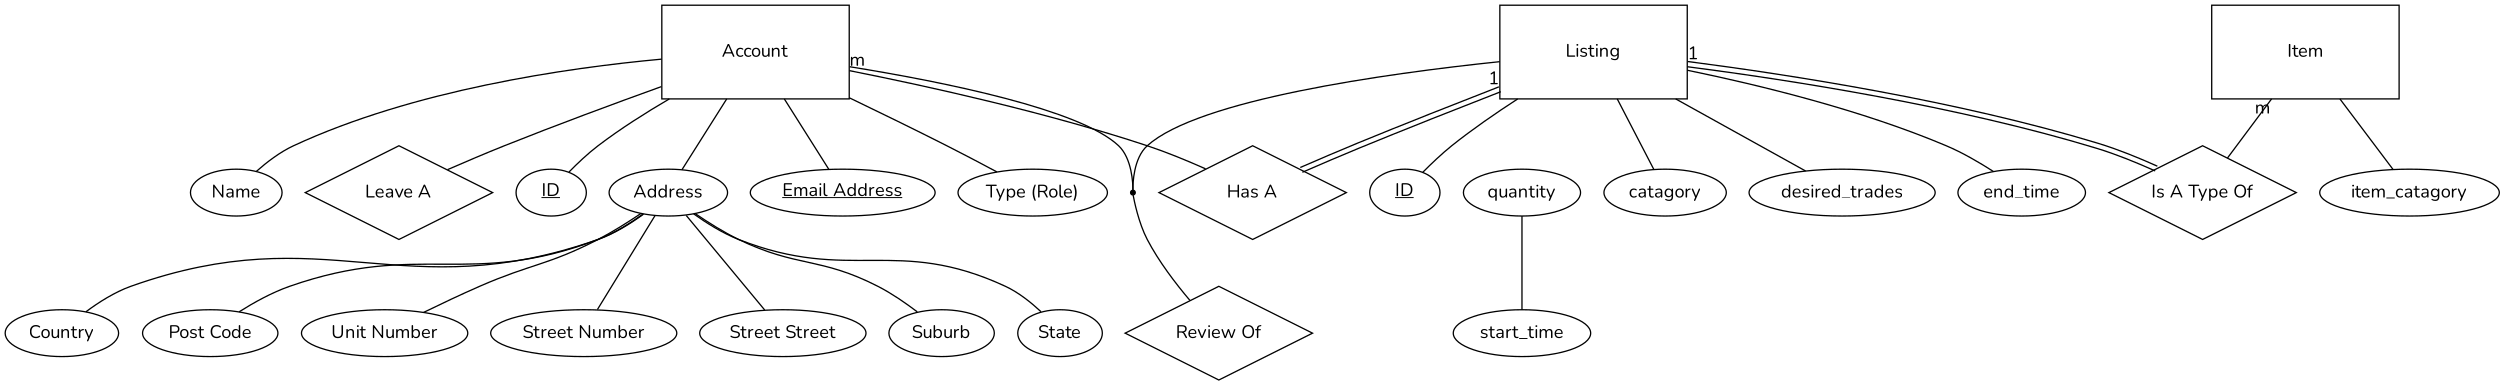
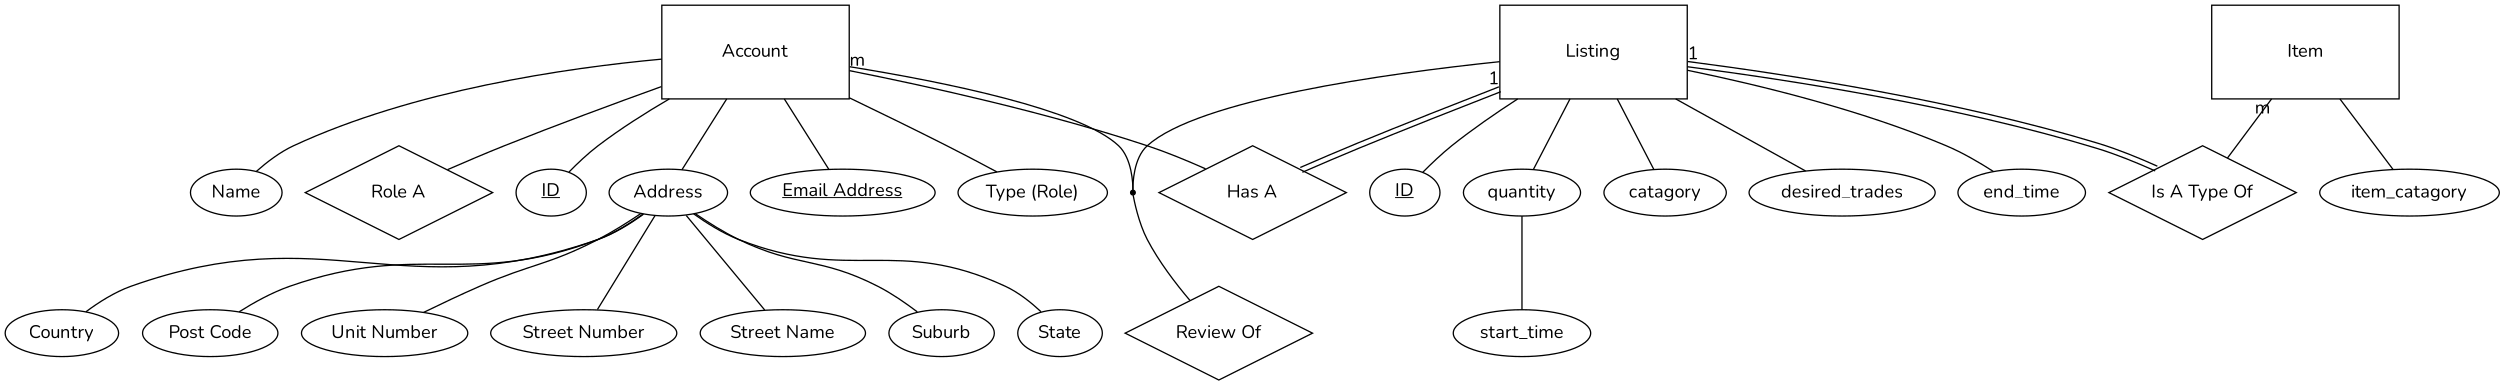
edge "Listing" -- "quantity": added
node "Leave A": label "Leave A" -> "Role A"
node "Street Street": label "Street Street" -> "Street Name"
